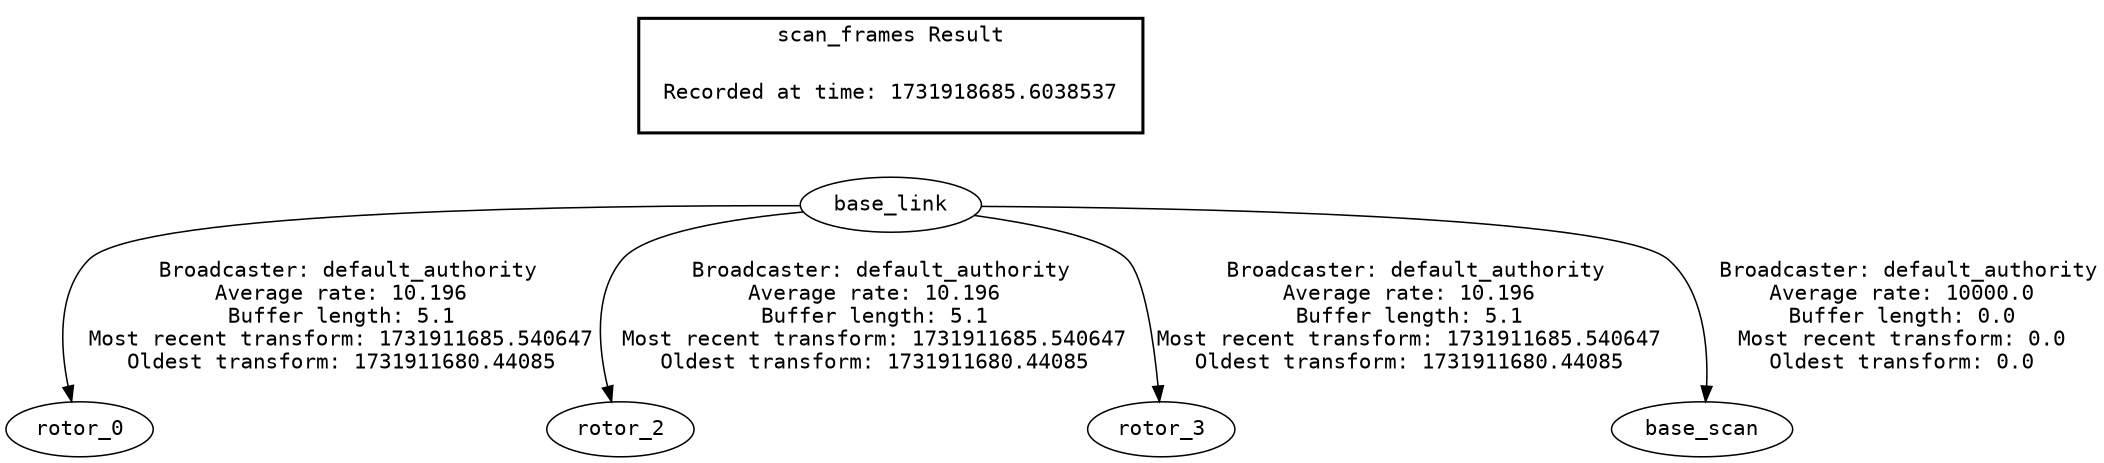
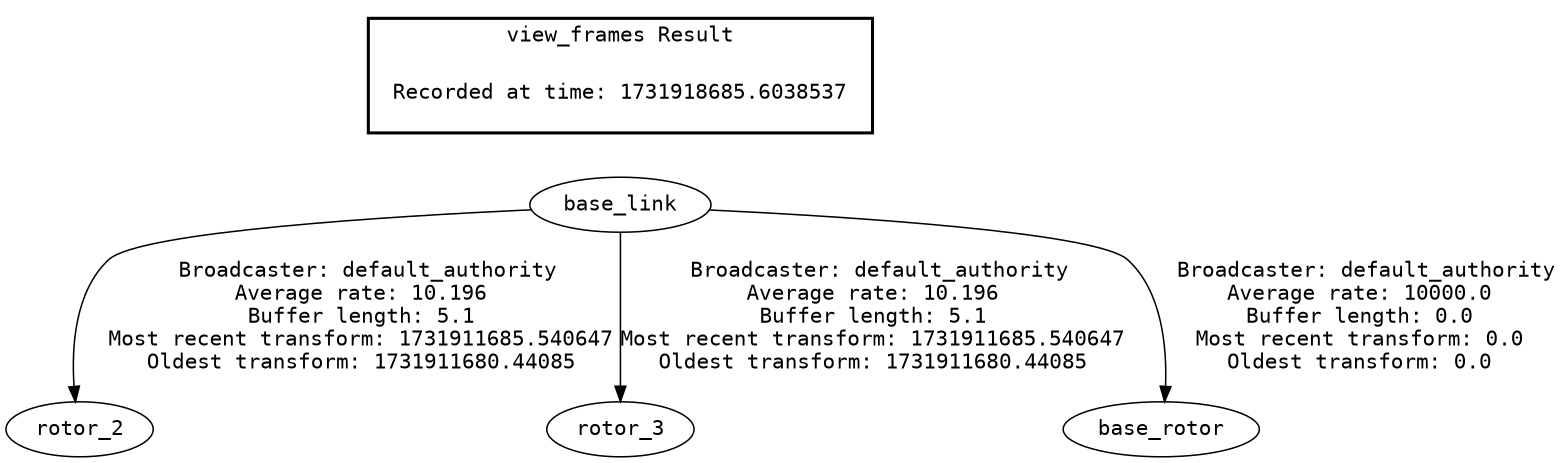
cluster "scan_frames Result": label "scan_frames Result" -> "view_frames Result"
node "rotor_0": removed
node "base_scan": label "base_scan" -> "base_rotor"
